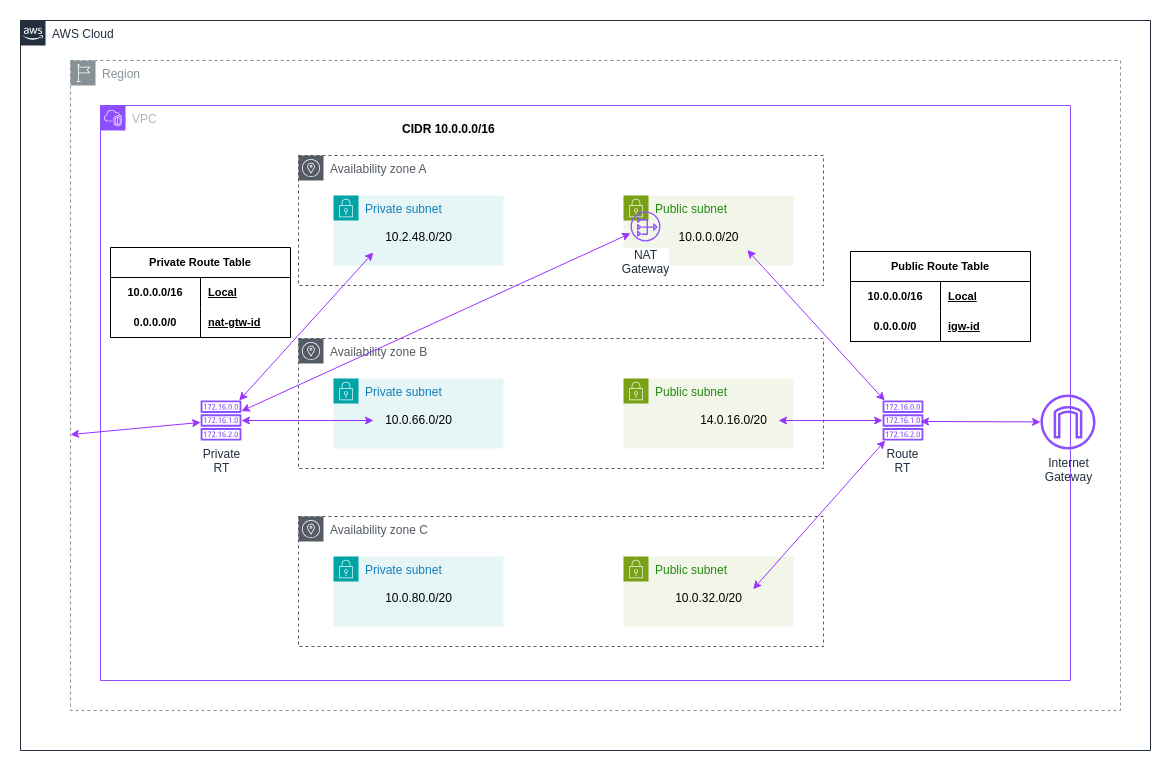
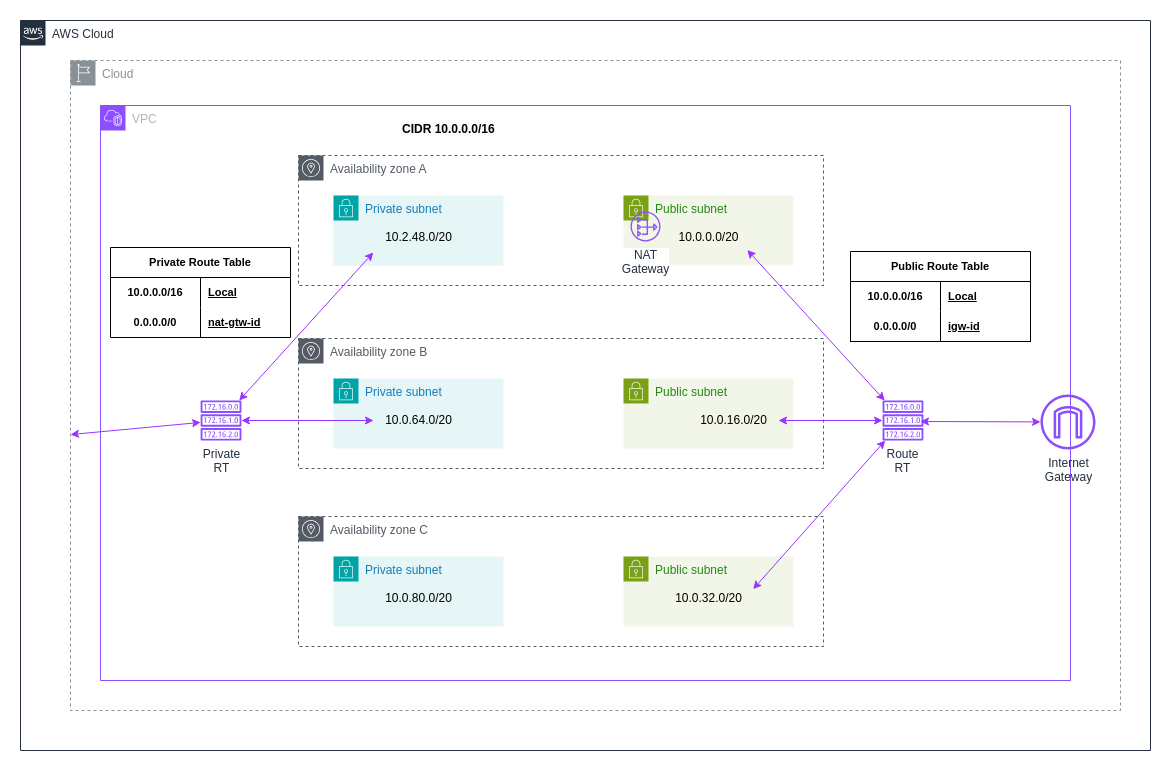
node "Region": label "Region" -> "Cloud"
edge "NAT Gateway" -- "Private RT": removed
node "10.0.66.0/20": label "10.0.66.0/20" -> "10.0.64.0/20"
node "14.0.16.0/20": label "14.0.16.0/20" -> "10.0.16.0/20"
